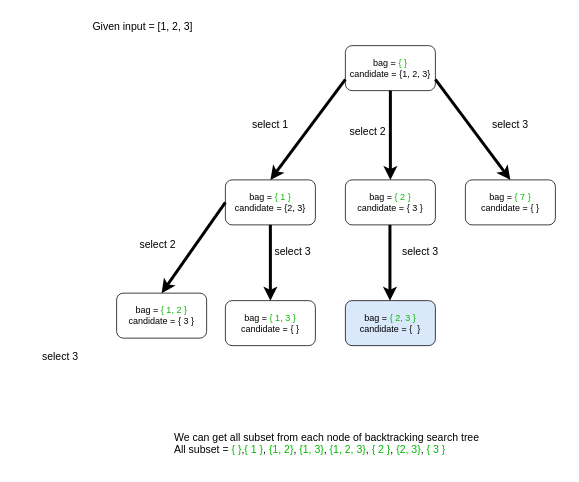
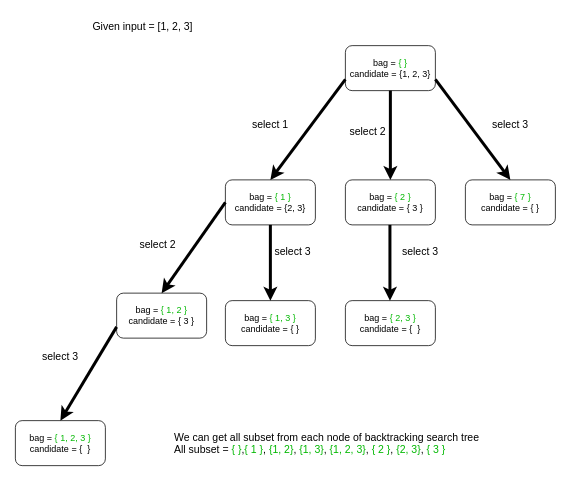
node "bag = { 2, 3 } candidate = { }": fillcolor #dae8fc -> #ffffff
edge "bag = { 1, 2 } candidate = { 3 }" -> "bag = { 1, 2, 3 } candidate = { }": added
node "bag = { 1, 2, 3 } candidate = { }": added
